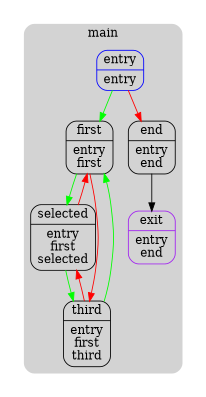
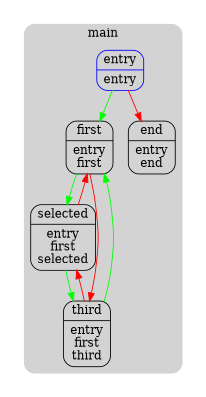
node "exit": removed
